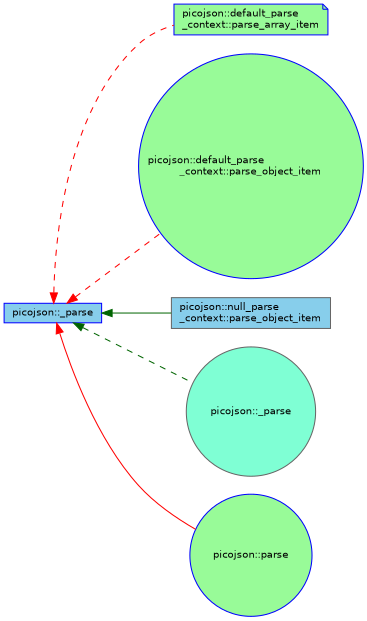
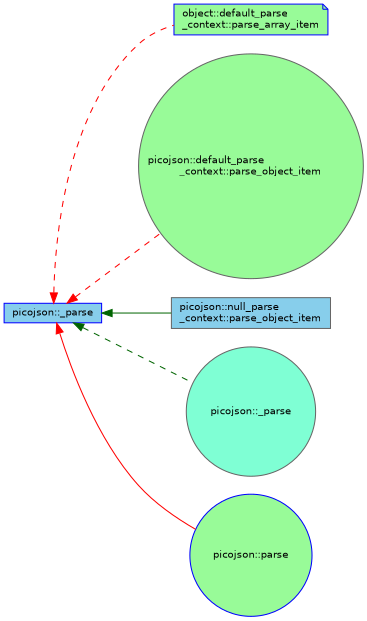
node "picojson::default_parse _context::parse_array_item": label "picojson::default_parse _context::parse_array_item" -> "object::default_parse _context::parse_array_item"
node "picojson::default_parse _context::parse_object_item": color blue -> gray40
